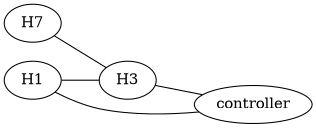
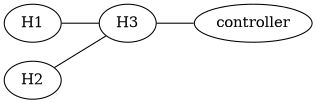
node "H7": label "H7" -> "H2"
edge "H1" -- "controller": removed
